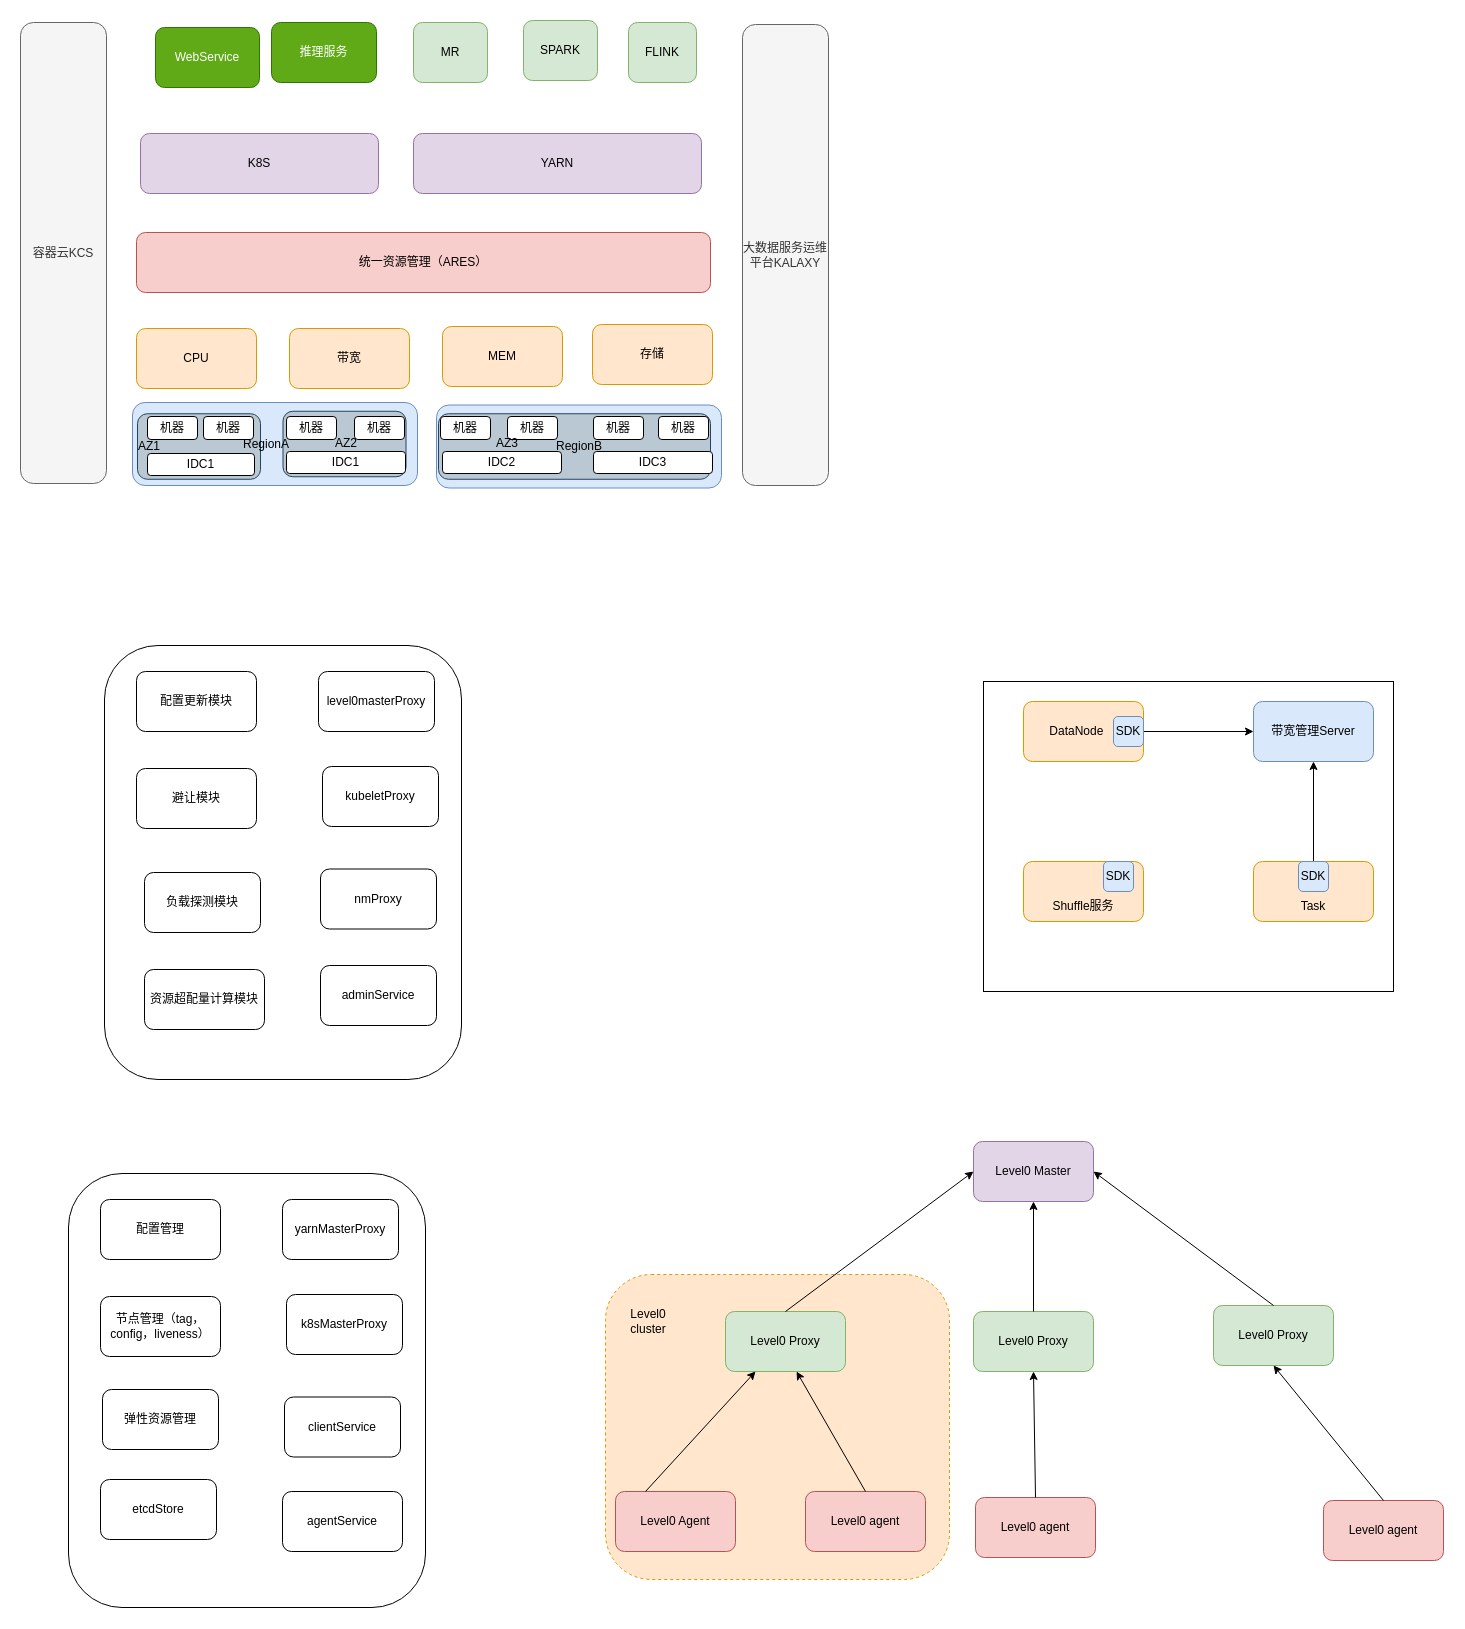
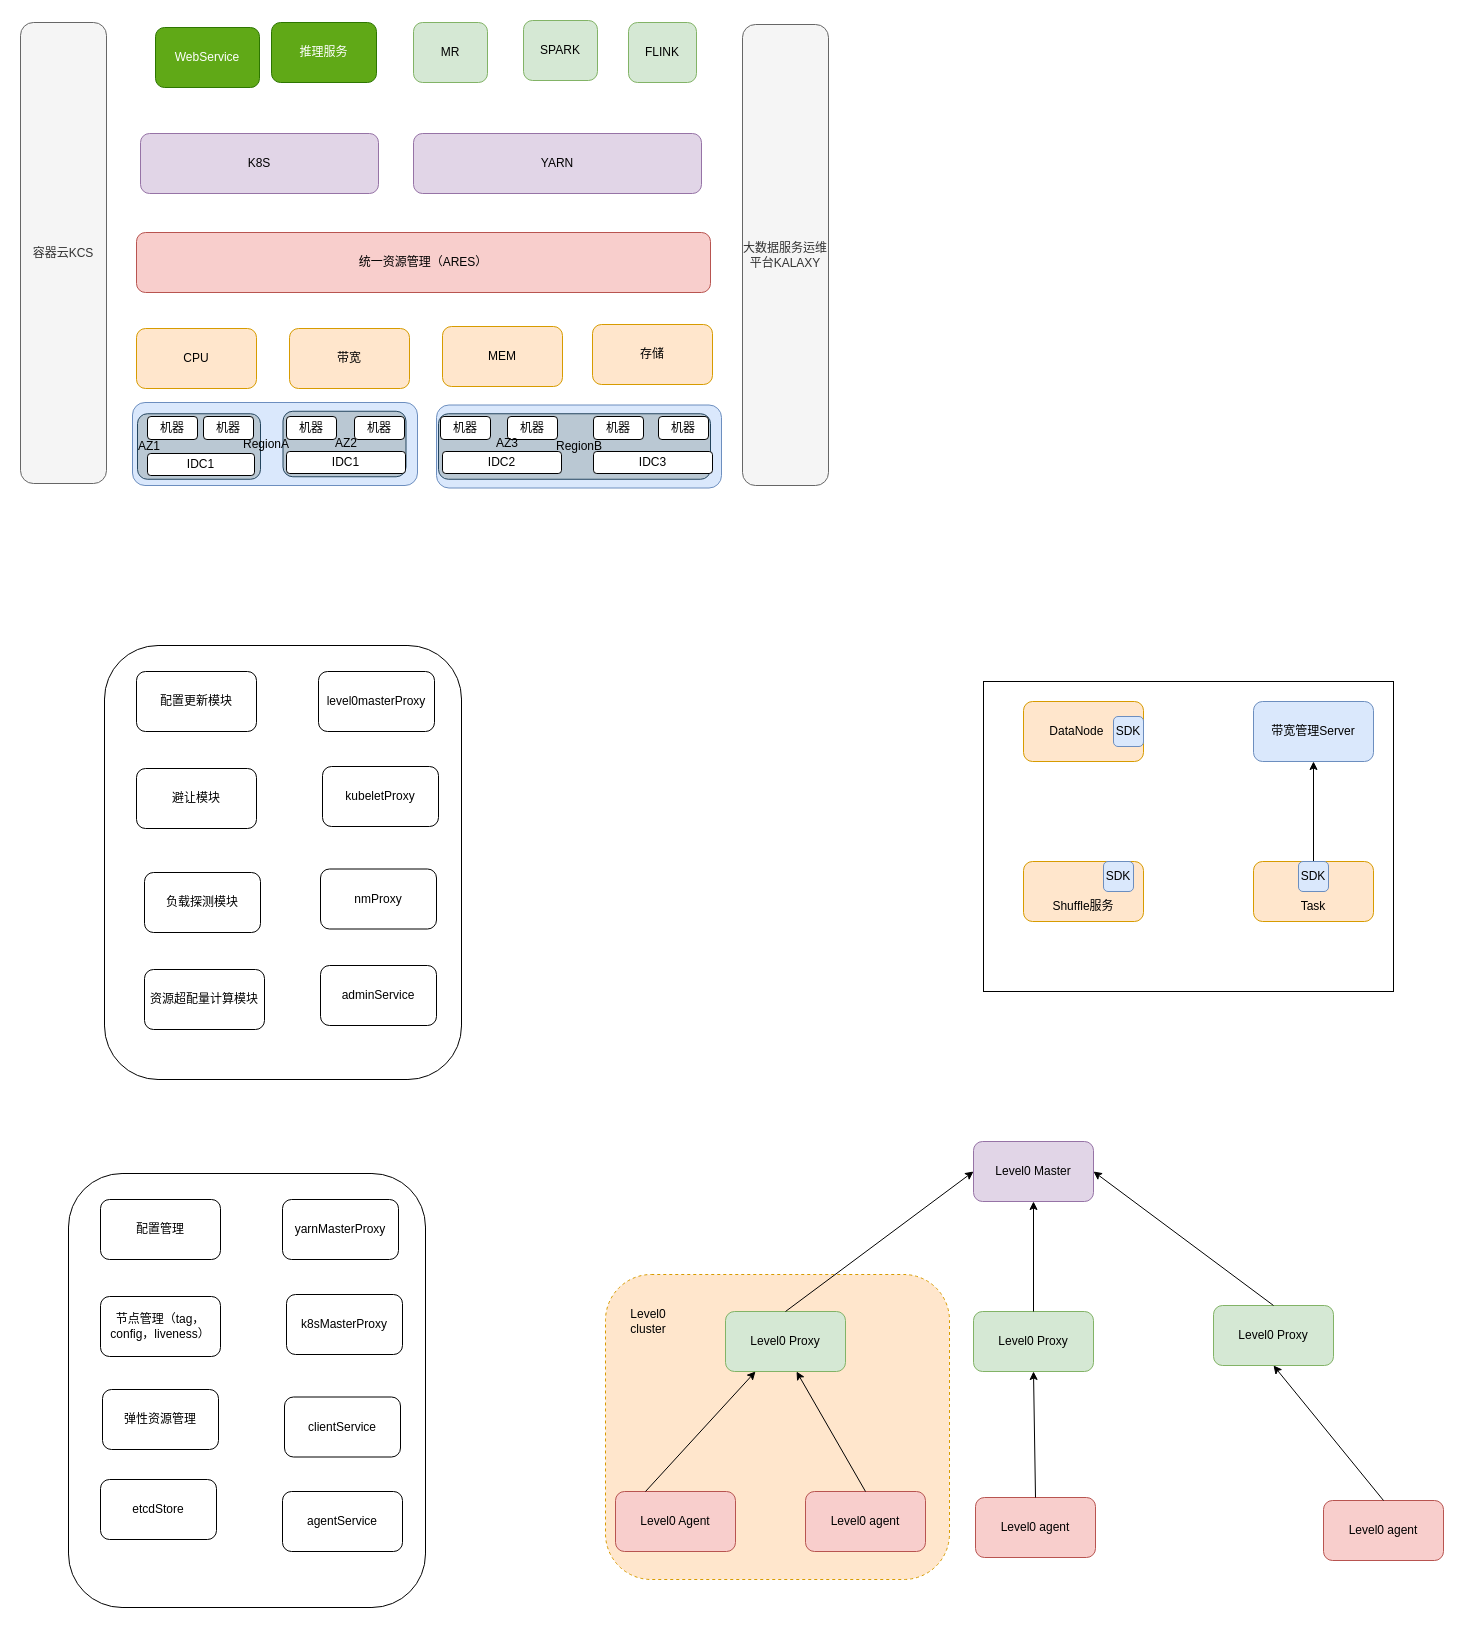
edge "DataNode" -> "带宽管理Server": removed
